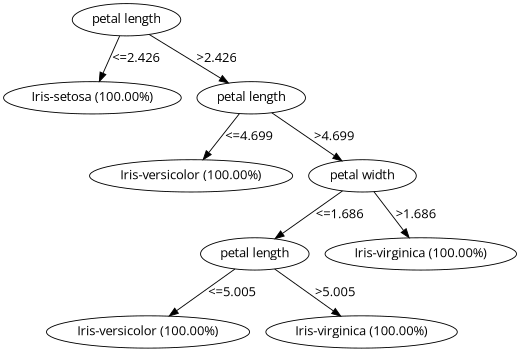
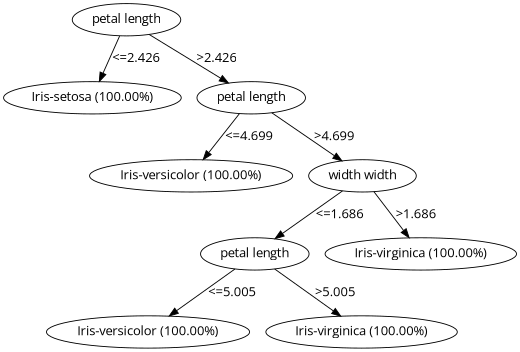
node "petal width": label "petal width" -> "width width"
